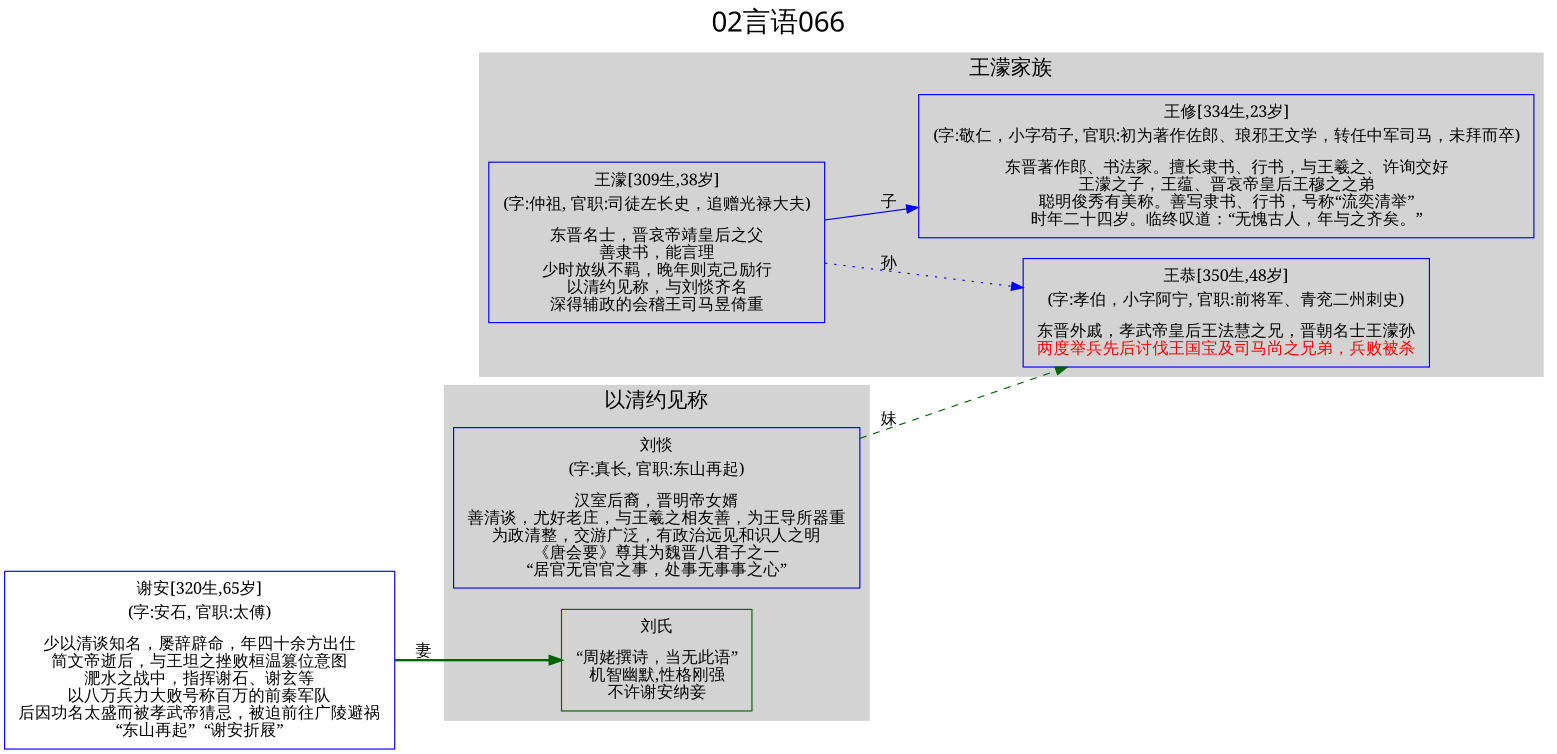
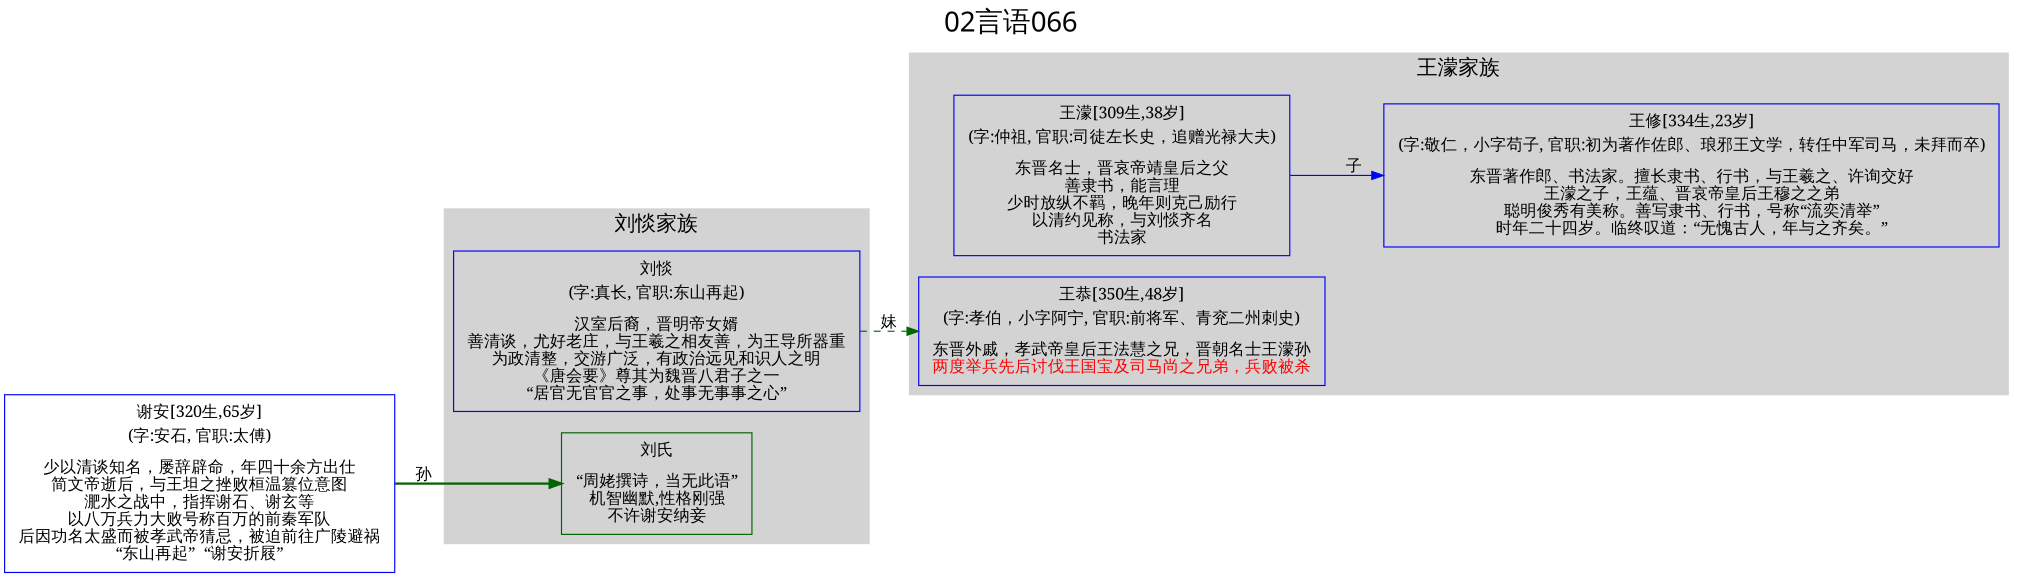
edge "王濛[309生,38岁]" -> "王恭[350生,48岁]": removed, label "孙"
node "王濛[309生,38岁]": text "深得辅政的会稽王司马昱倚重" -> "书法家"
cluster "以清约见称": label "以清约见称" -> "刘惔家族"
edge "谢安[320生,65岁]" -> "刘氏": label "妻" -> "孙"
